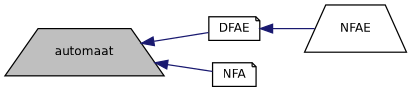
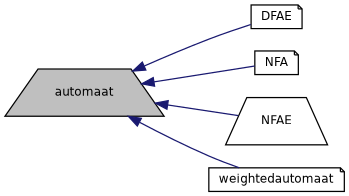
edge "NFAE" -> "DFAE": now "NFAE" -> "automaat"
node "weightedautomaat": added
